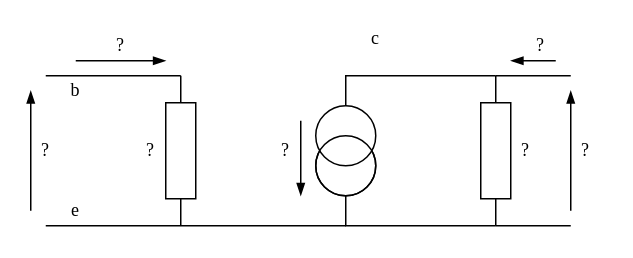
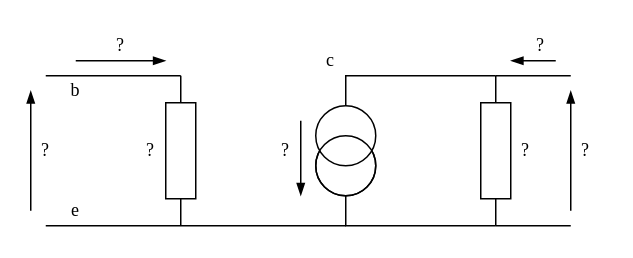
node "c": moved (376, 38) -> (331, 61)
